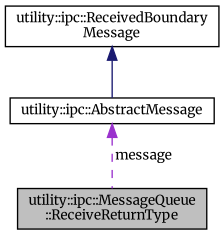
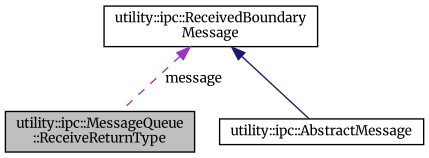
edge "utility::ipc::MessageQueue ::ReceiveReturnType" -> "utility::ipc::AbstractMessage": now "utility::ipc::MessageQueue ::ReceiveReturnType" -> "utility::ipc::ReceivedBoundary Message"
